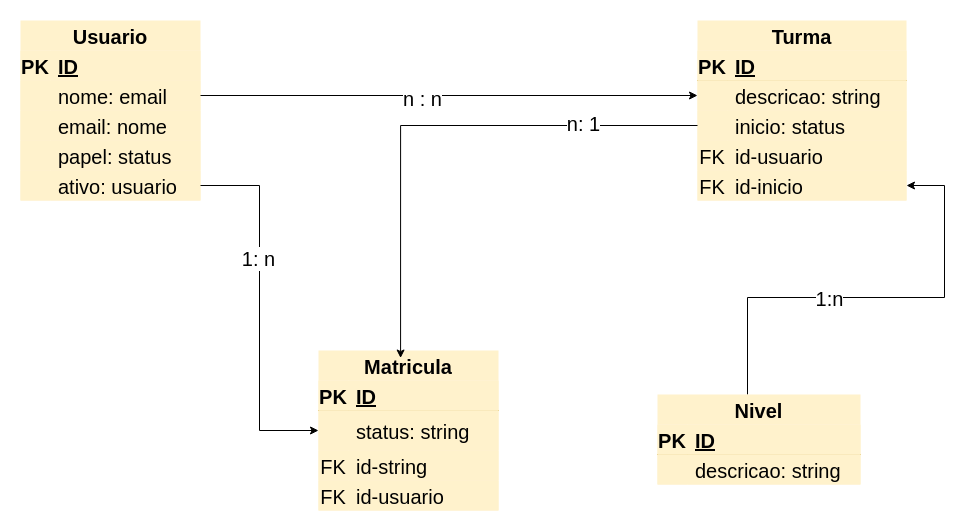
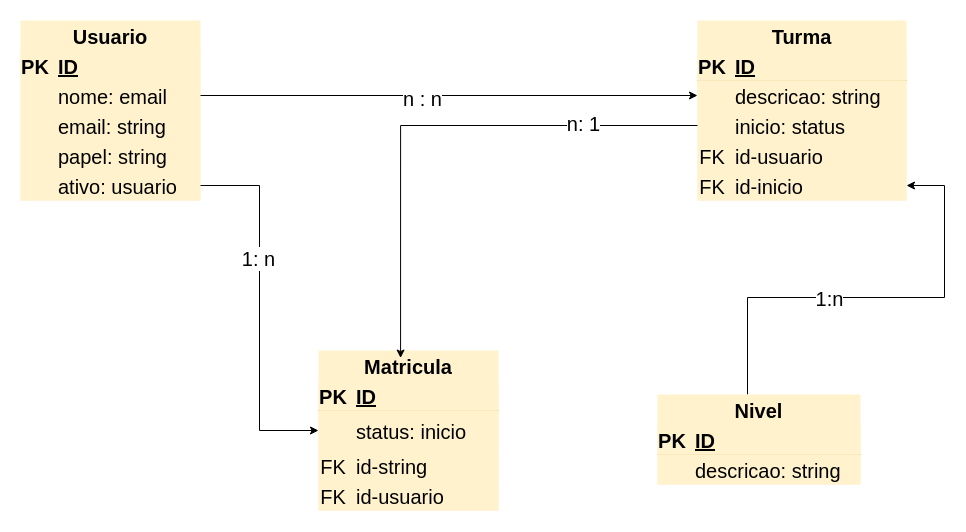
node "email: nome": label "email: nome" -> "email: string"
node "papel: status": label "papel: status" -> "papel: string"
node "status: string": label "status: string" -> "status: inicio"
